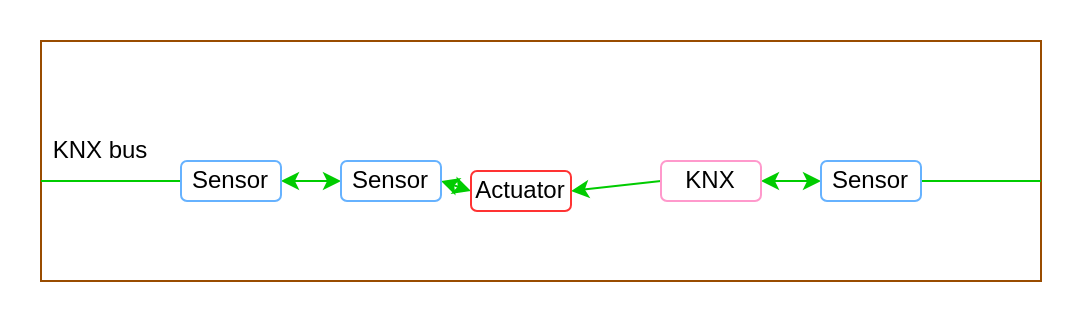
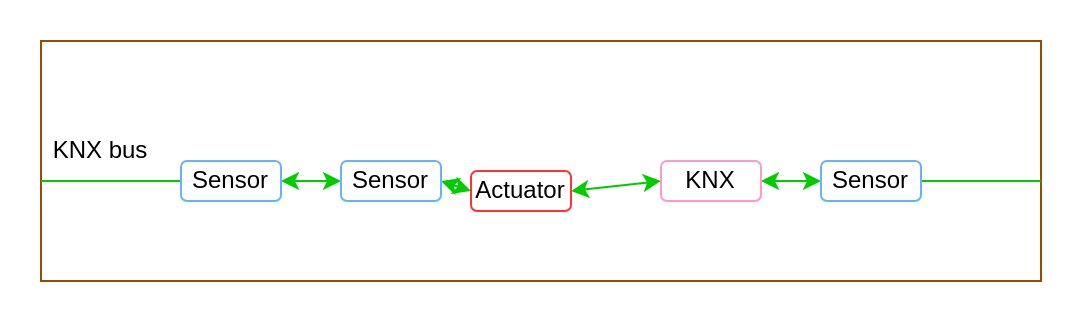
edge "KNX" -> "Actuator": arrowhead none -> classic
